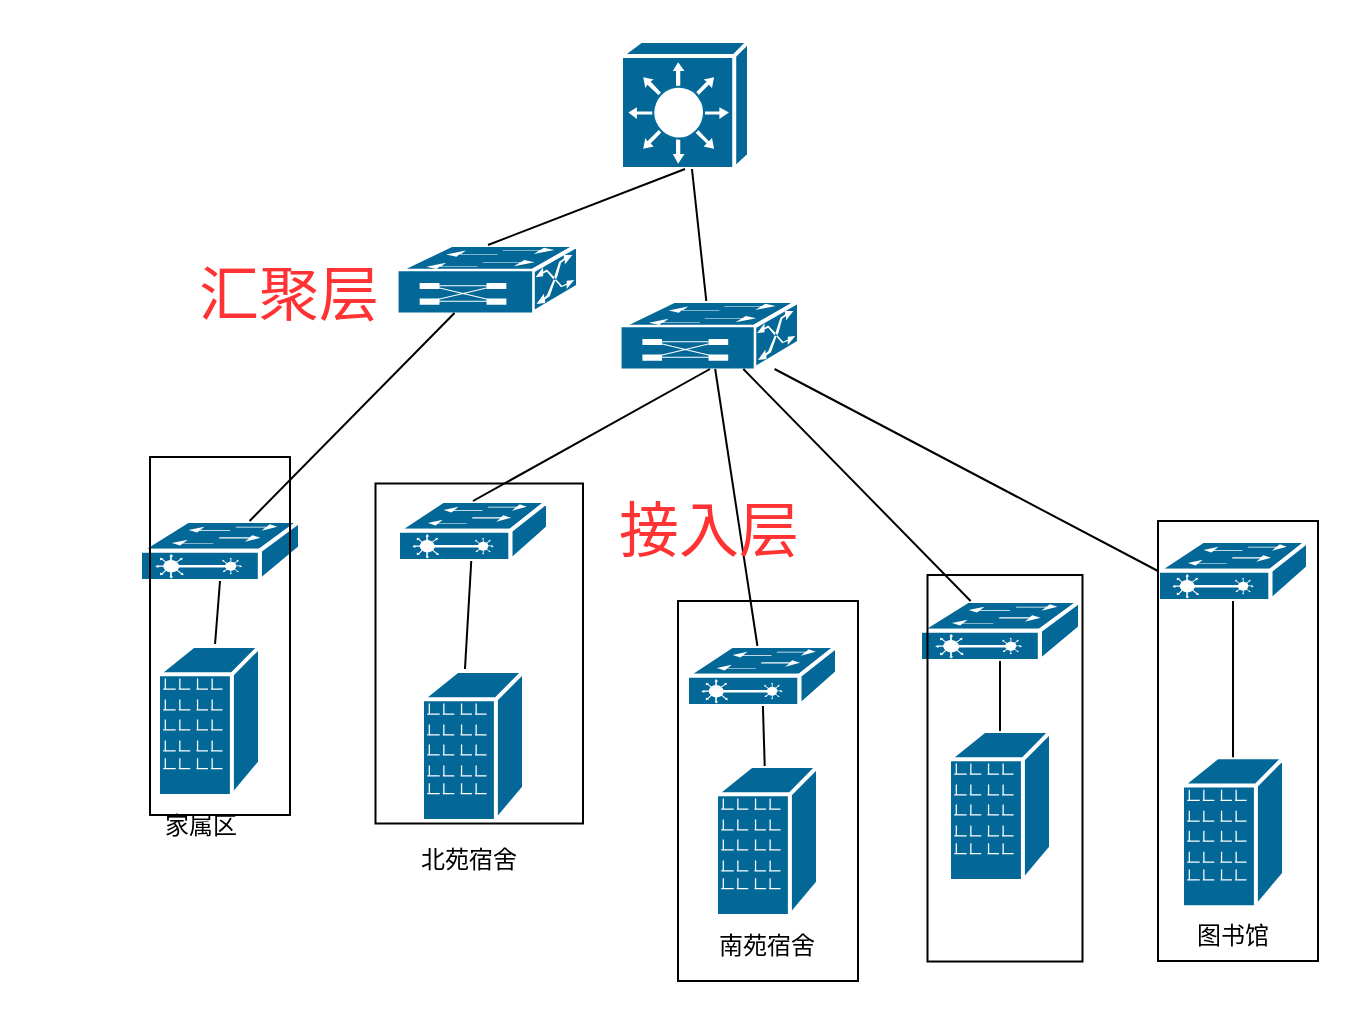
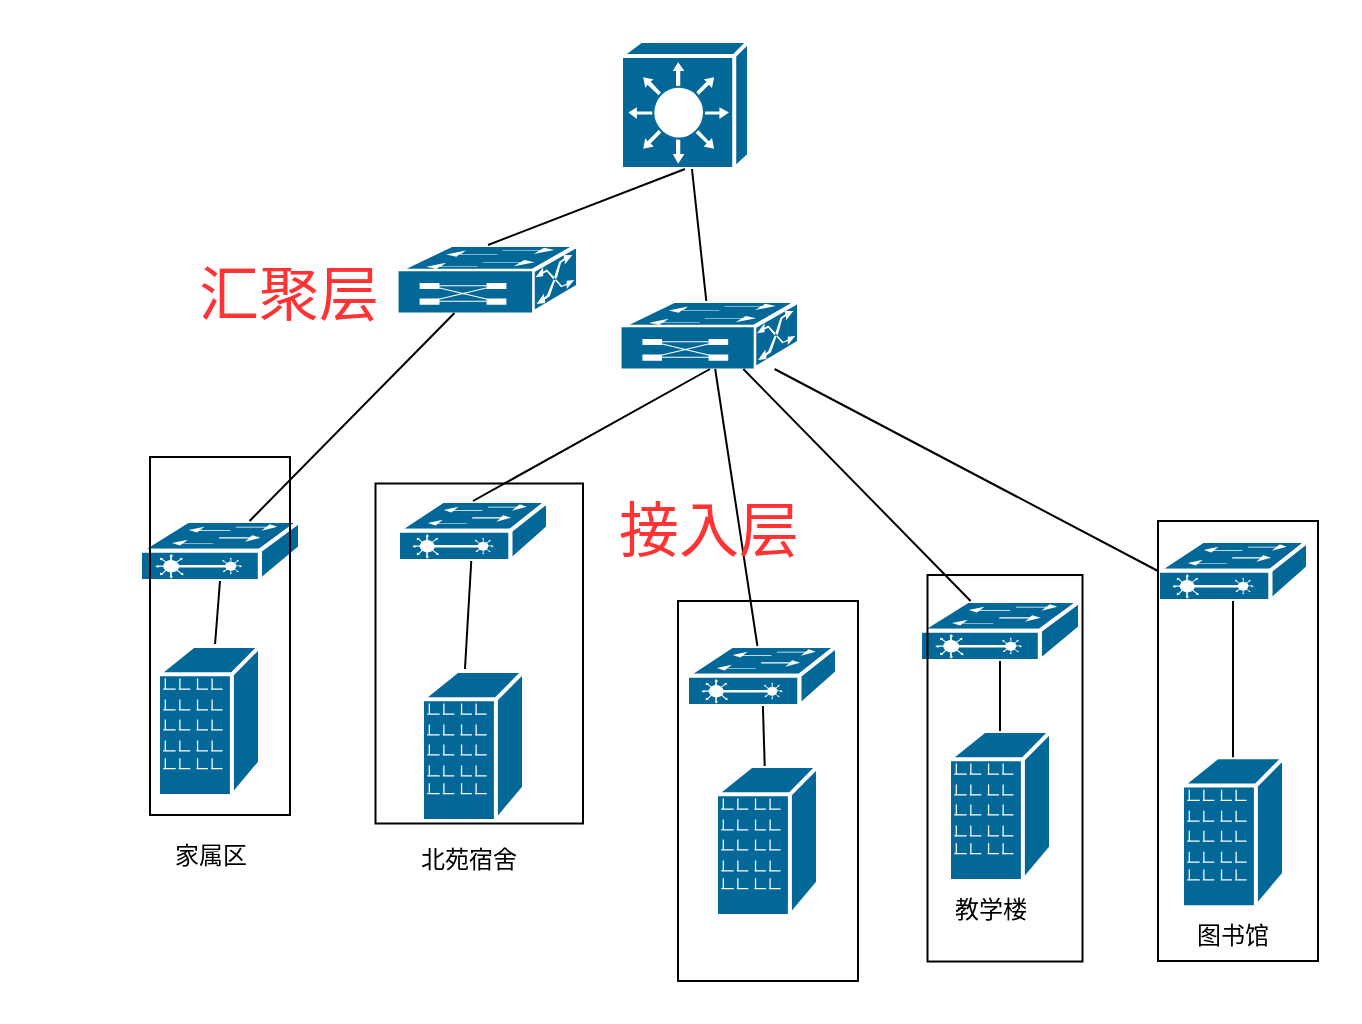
node "家属区": moved (200, 826) -> (210, 856)
node "教学楼": added
node "南苑宿舍": removed
